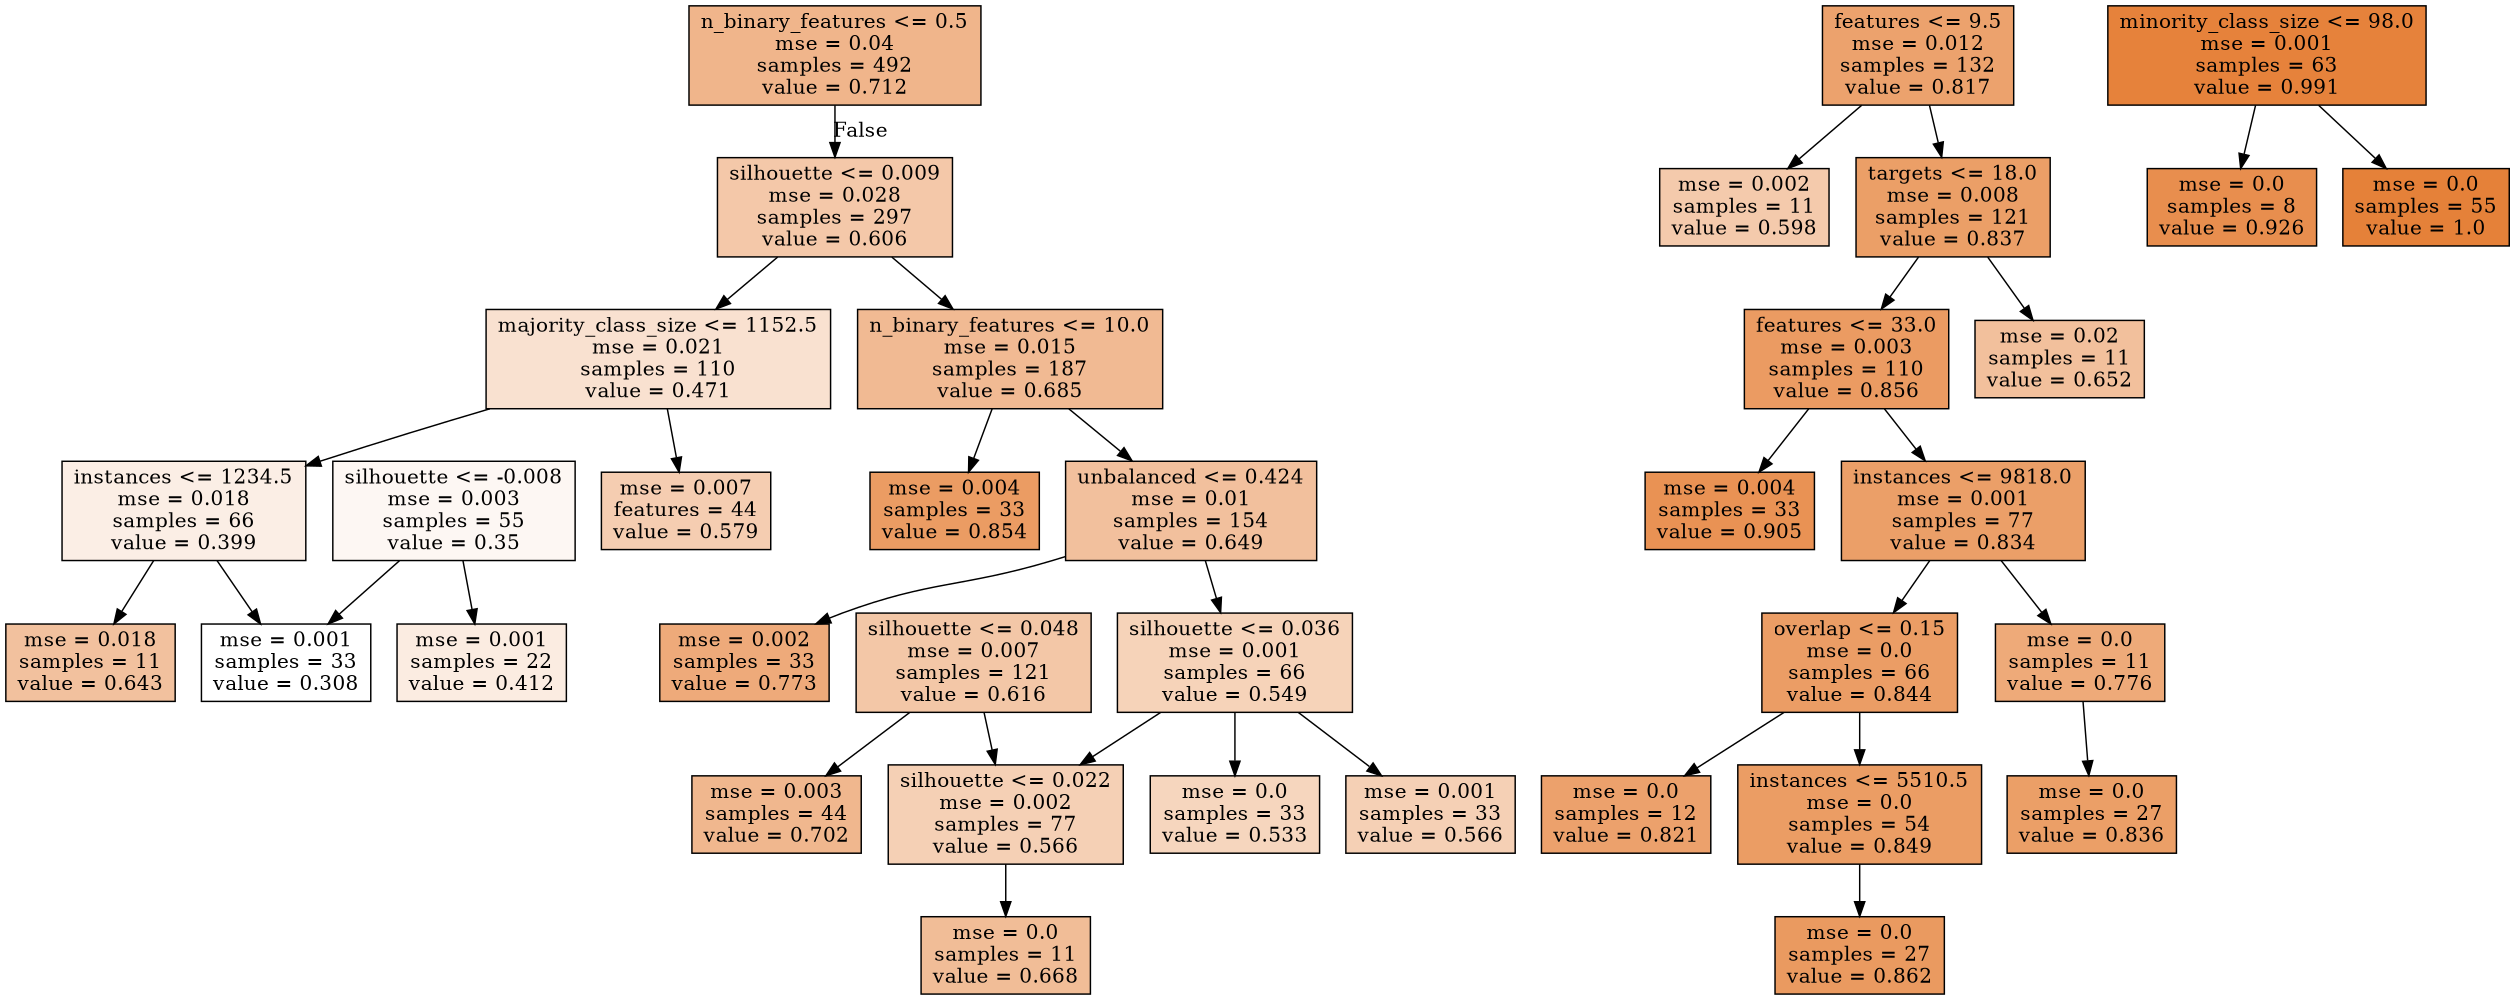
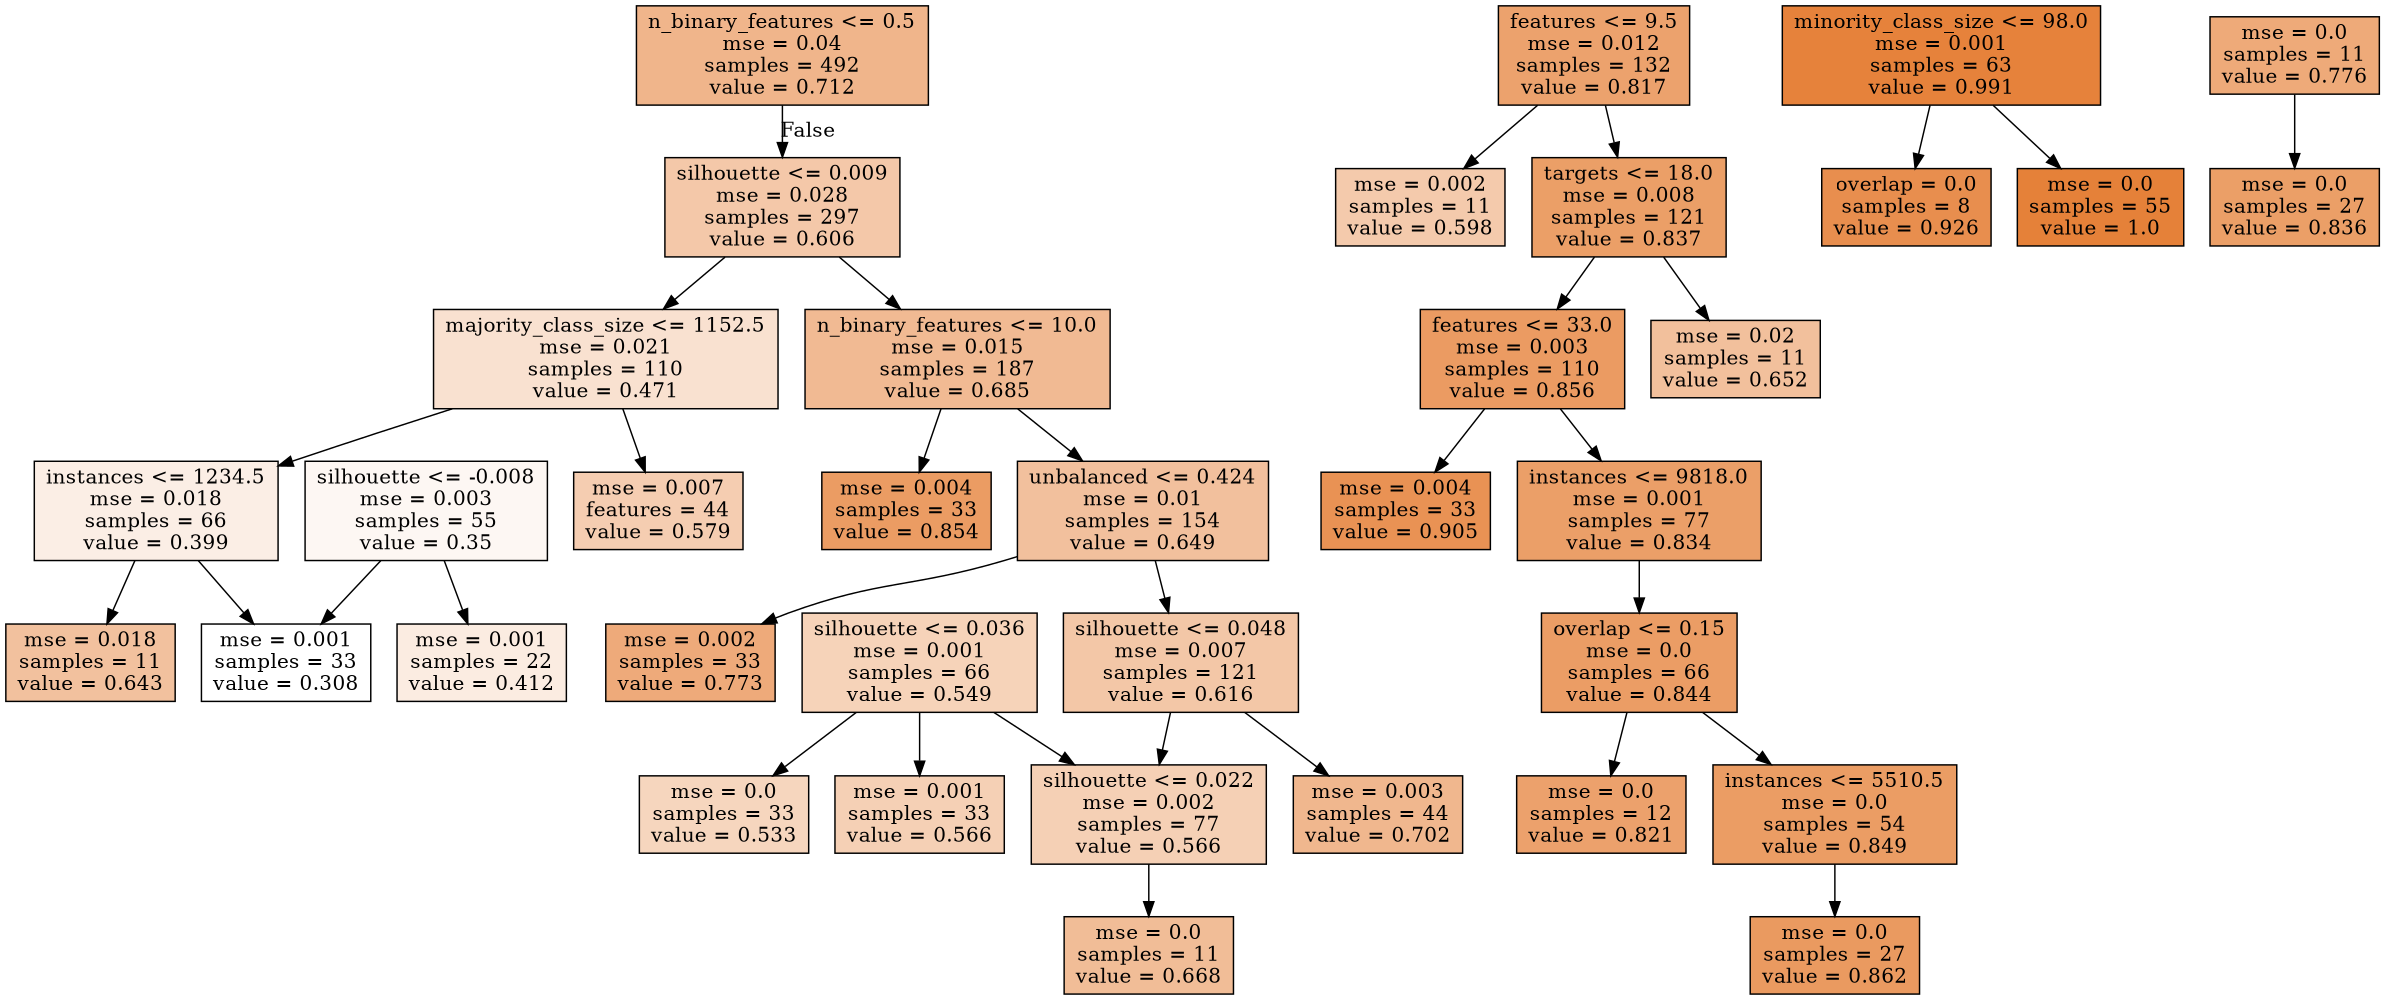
node "mse = 0.0 samples = 8 value = 0.926": label "mse = 0.0 samples = 8 value = 0.926" -> "overlap = 0.0 samples = 8 value = 0.926"
edge "unbalanced <= 0.424 mse = 0.01 samples = 154 value = 0.649" -> "silhouette <= 0.036 mse = 0.001 samples = 66 value = 0.549": now "unbalanced <= 0.424 mse = 0.01 samples = 154 value = 0.649" -> "silhouette <= 0.048 mse = 0.007 samples = 121 value = 0.616"
edge "instances <= 9818.0 mse = 0.001 samples = 77 value = 0.834" -> "mse = 0.0 samples = 11 value = 0.776": removed
